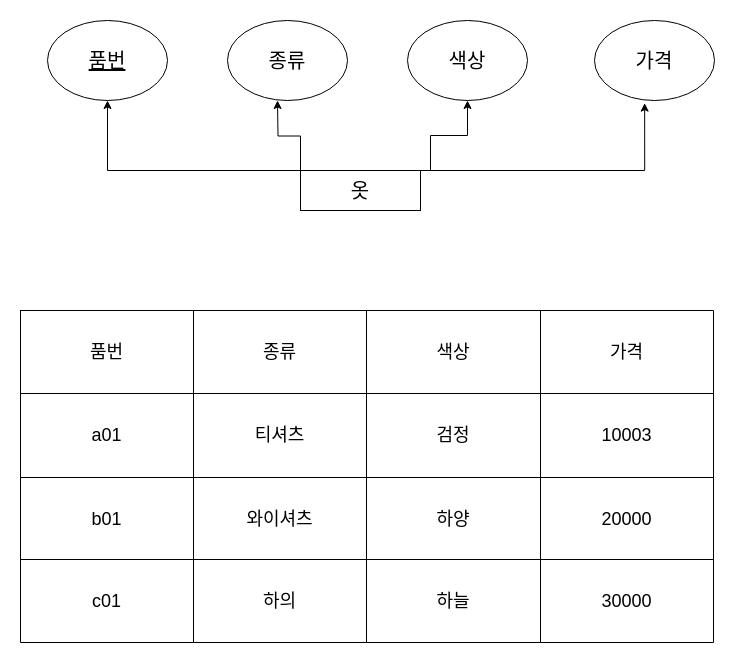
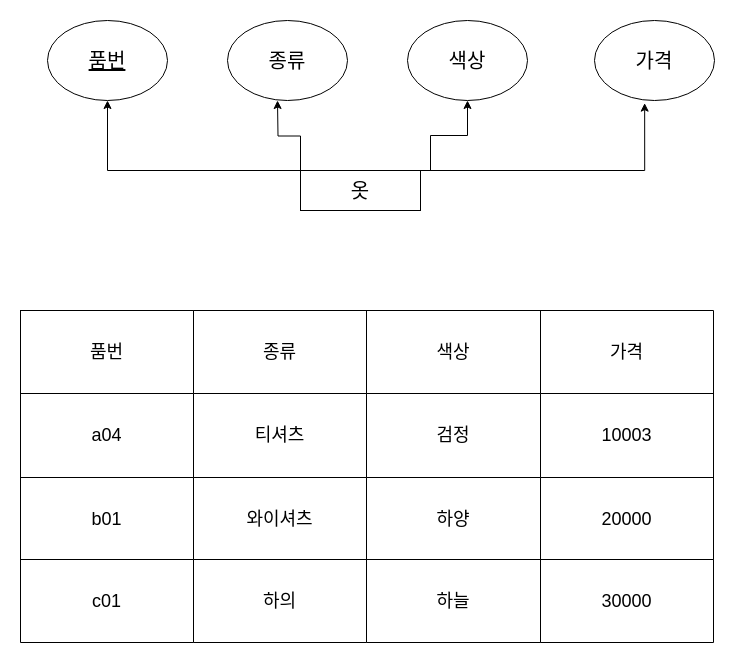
node "a01": label "a01" -> "a04"
